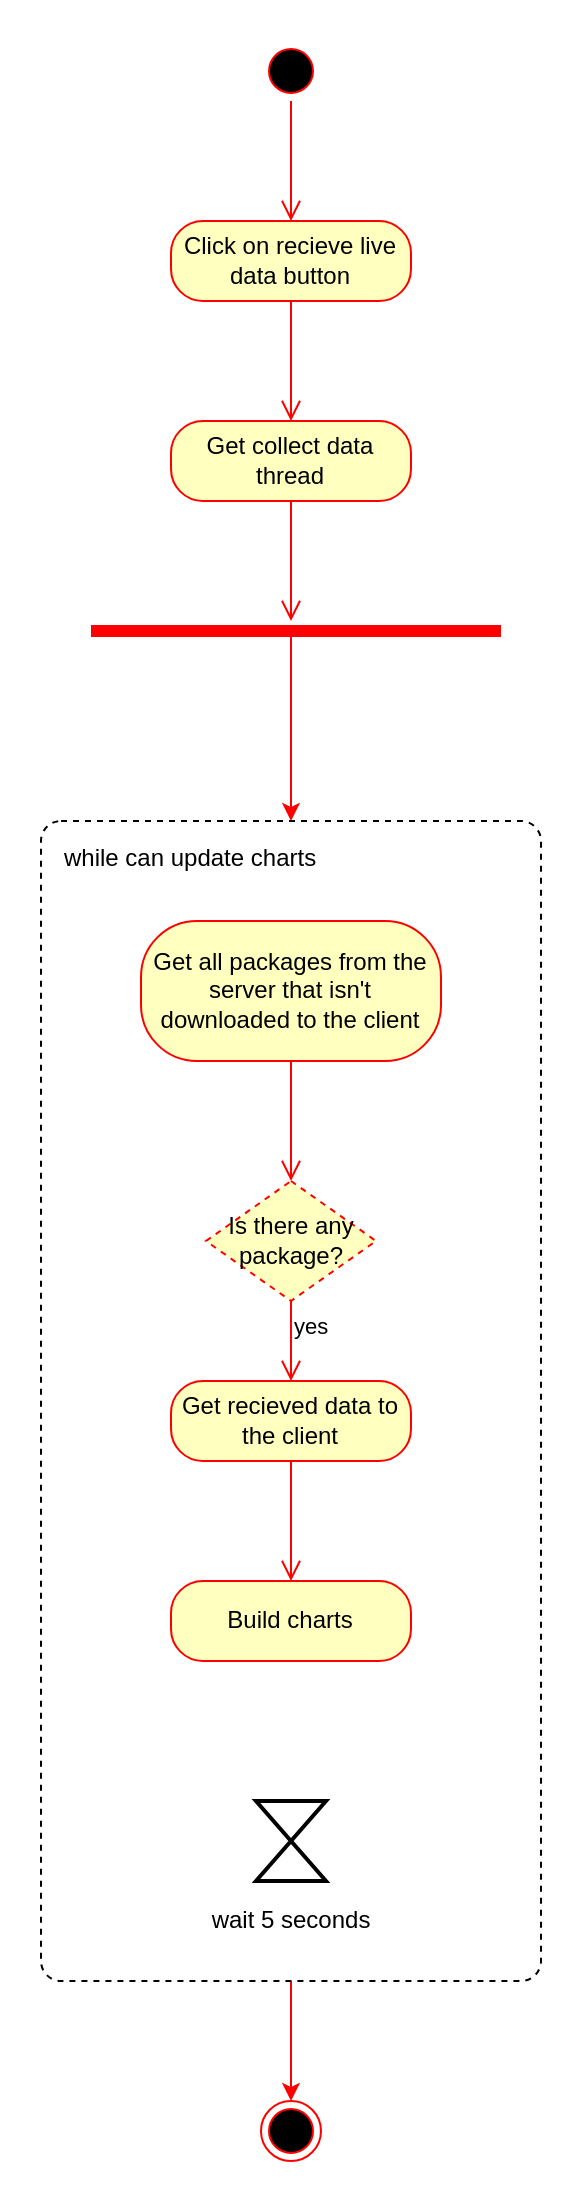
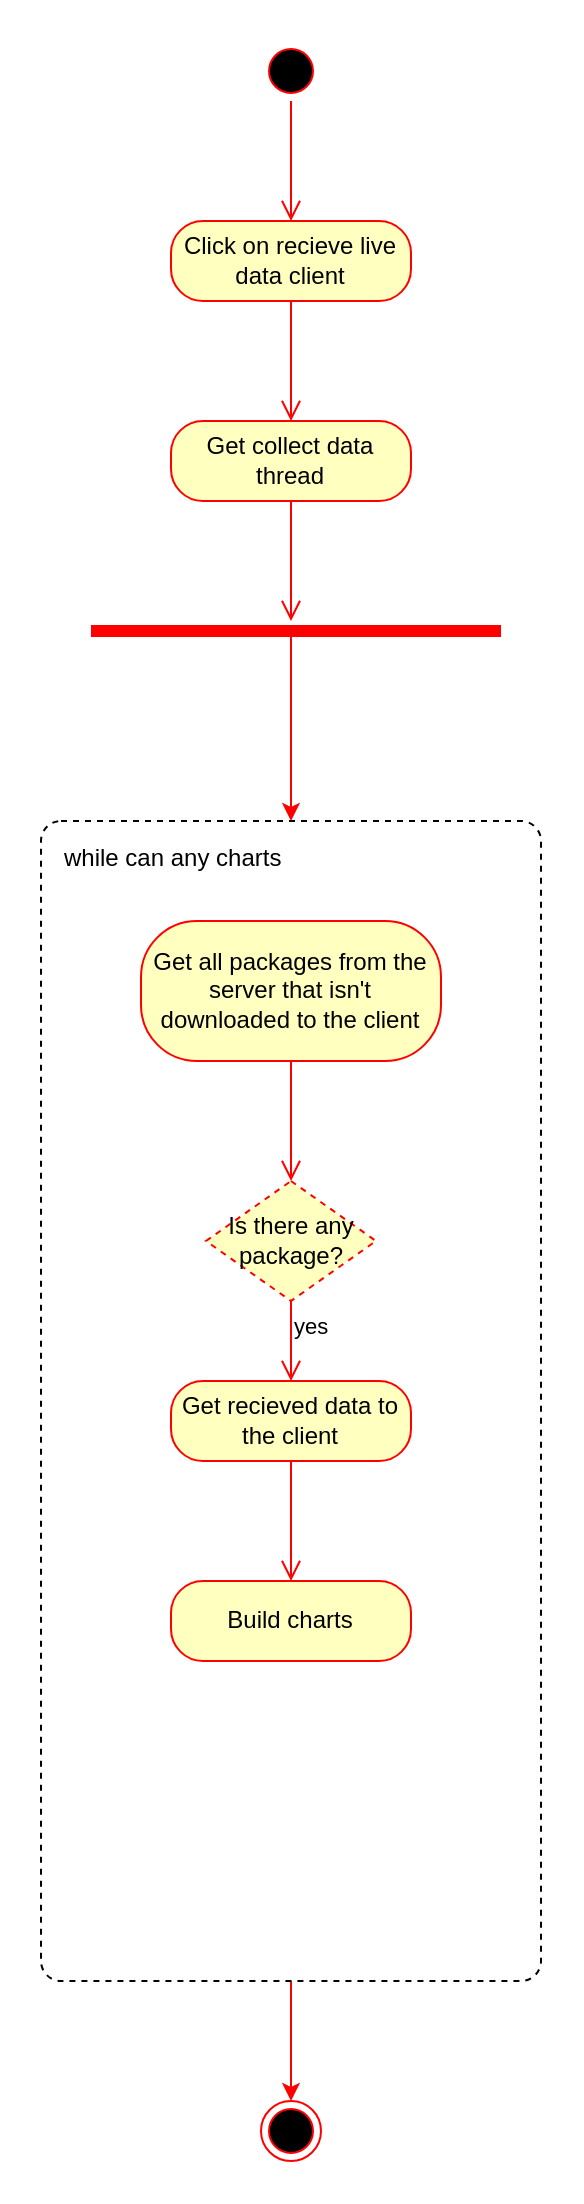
node "Click on recieve live data button": label "Click on recieve live data button" -> "Click on recieve live data client"
node "while can update charts": label "while can update charts" -> "while can any charts"
node "wait 5 seconds": removed
